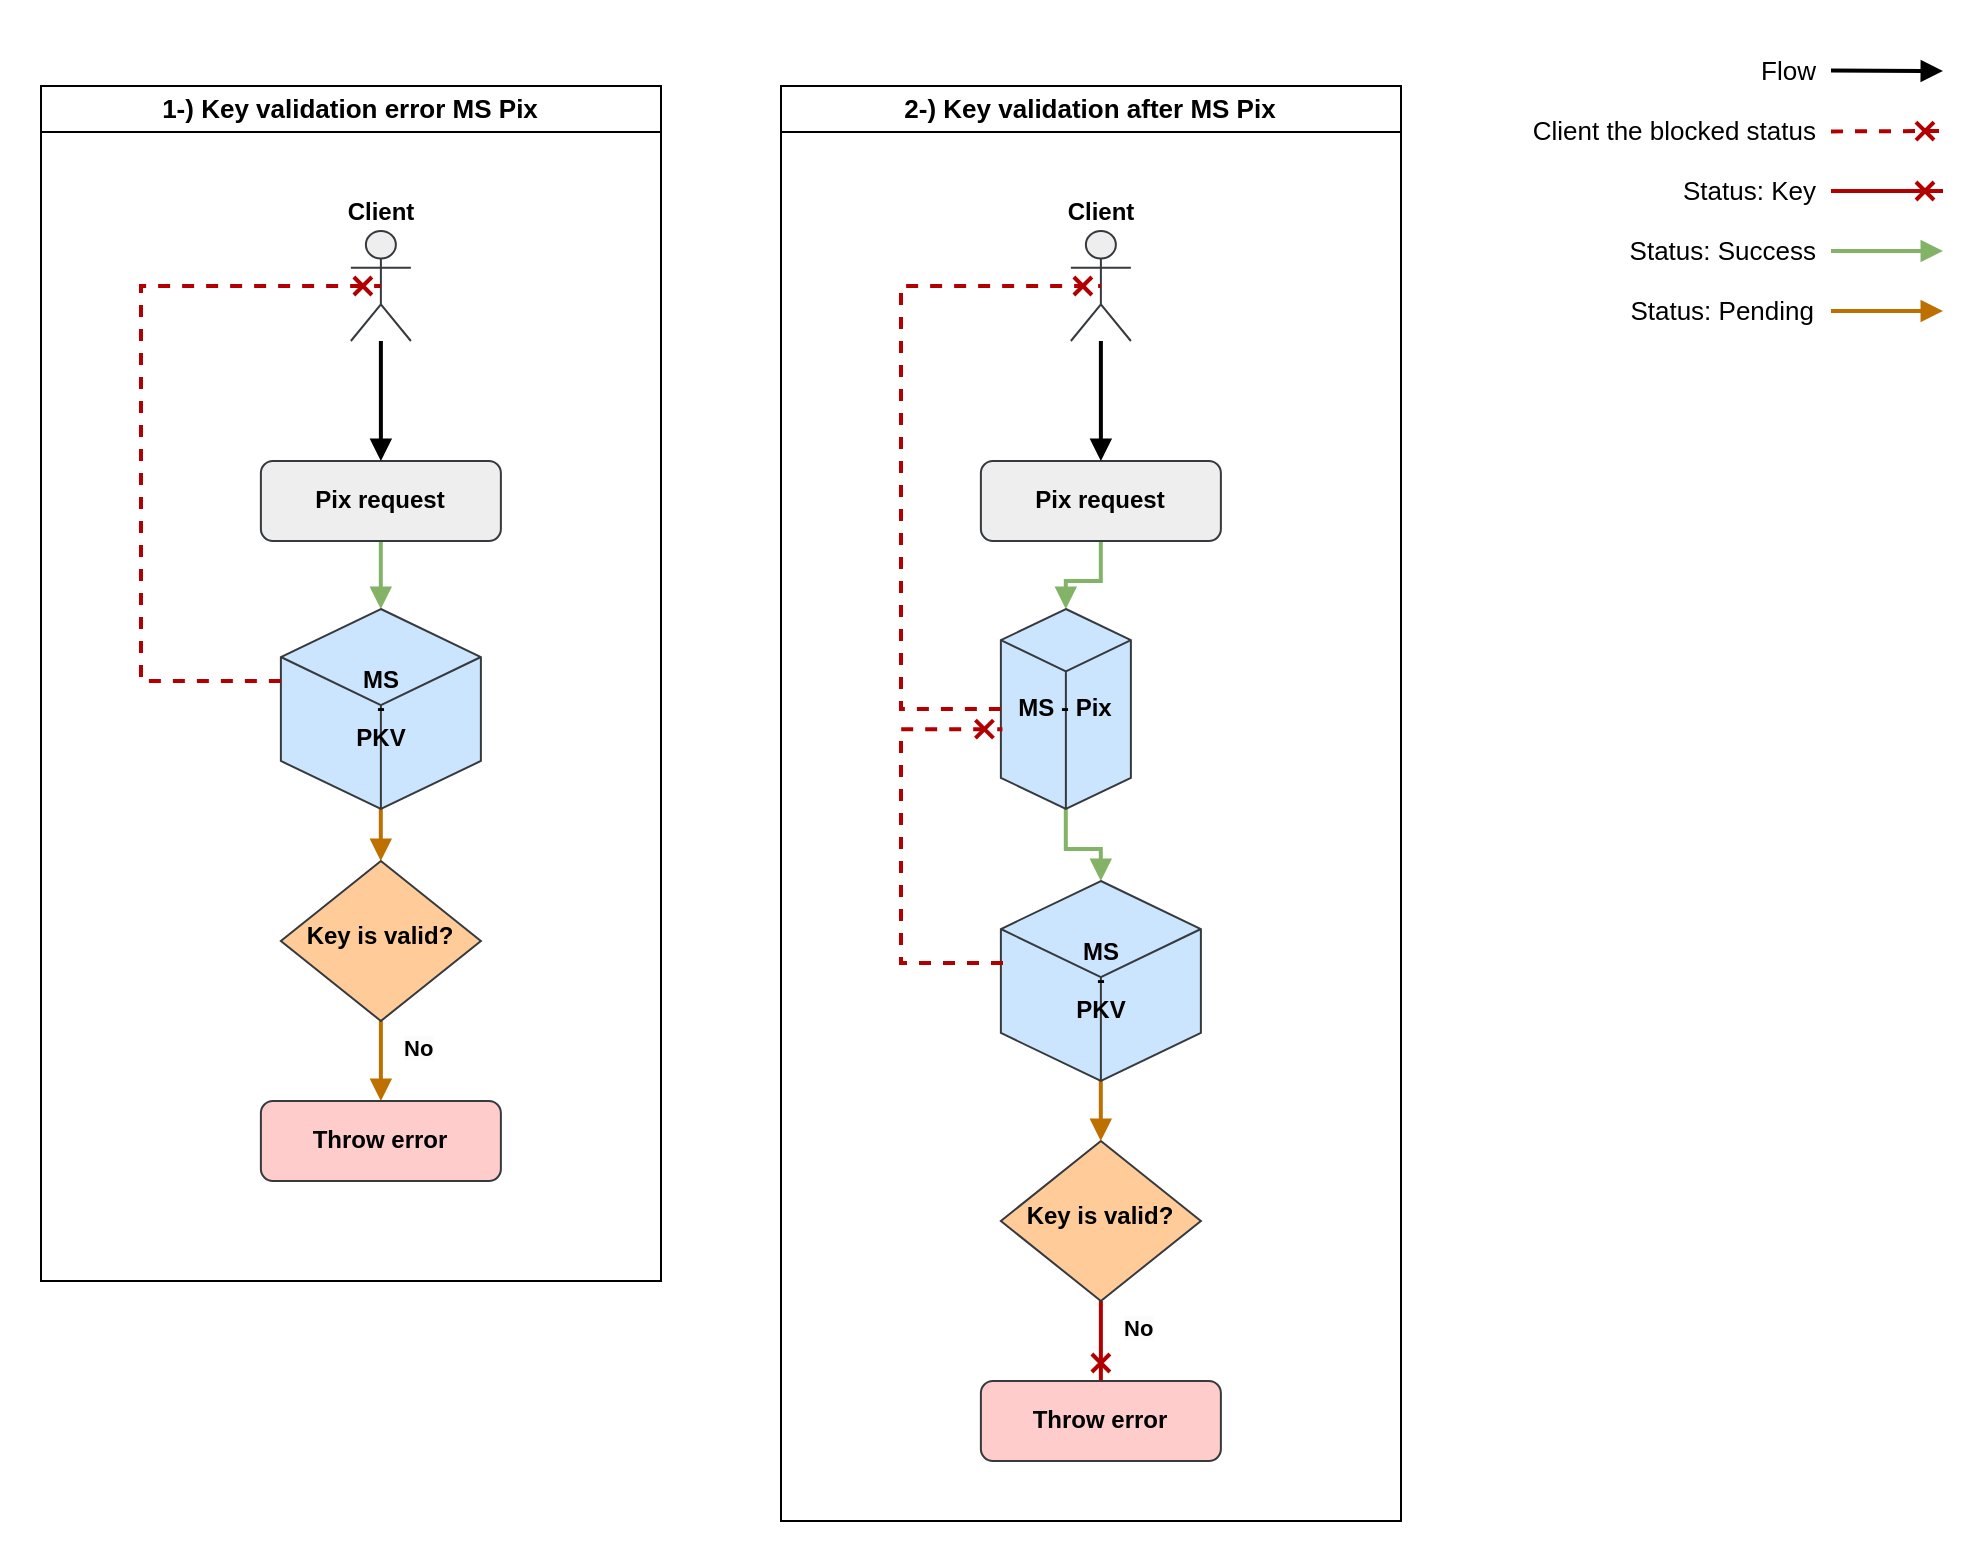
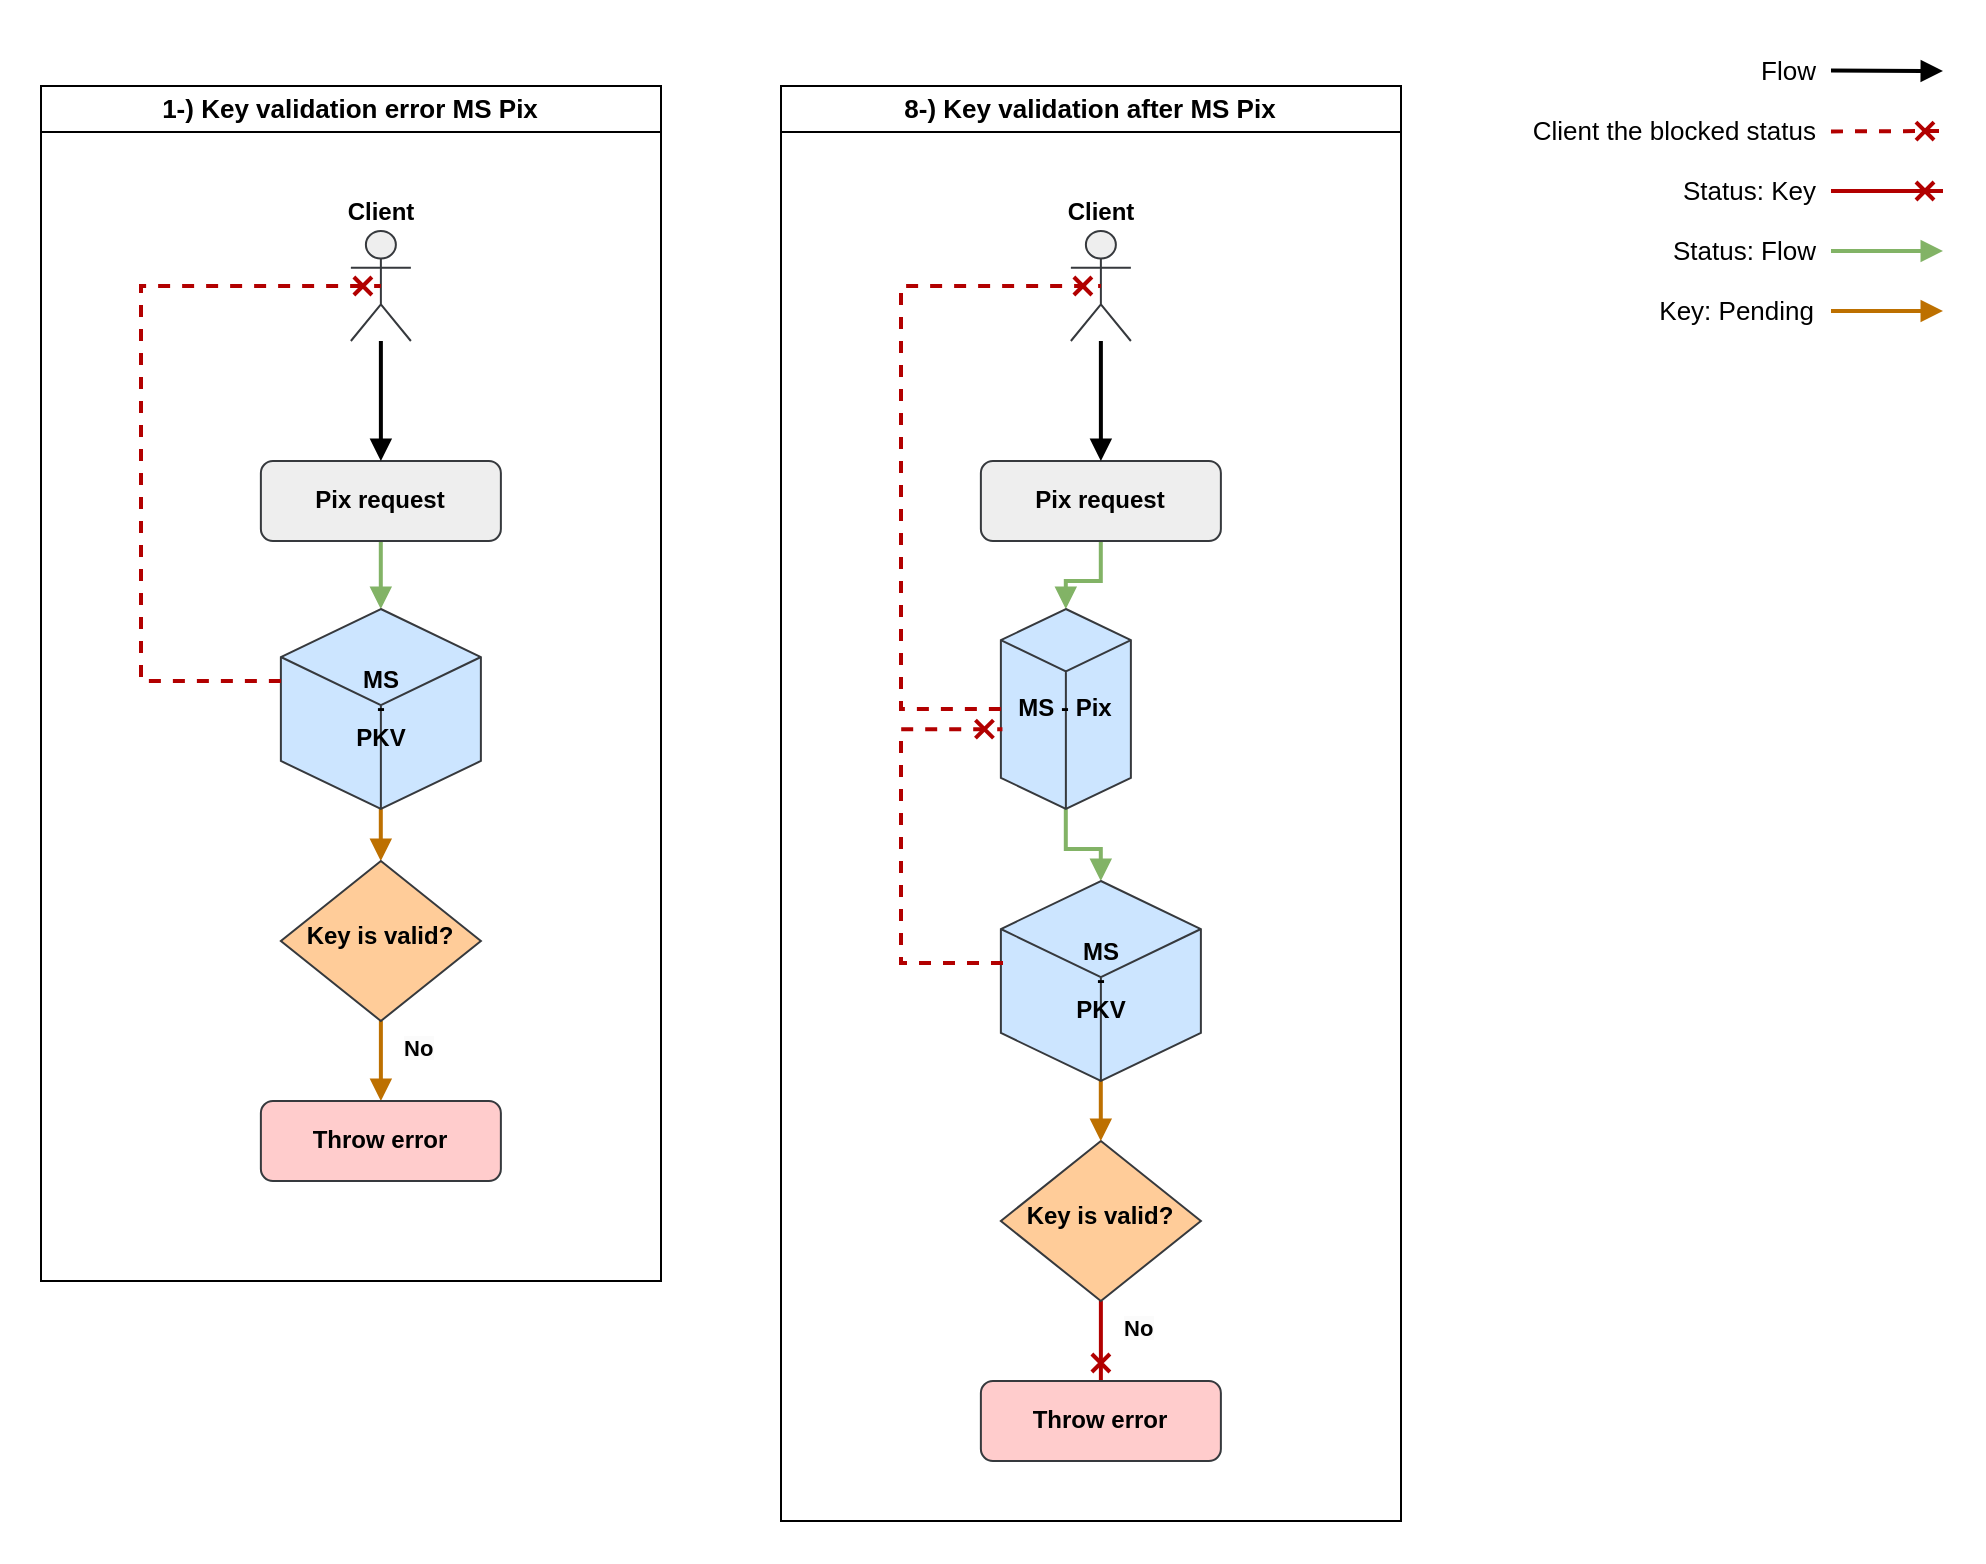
node "2-) Key validation after MS Pix": label "2-) Key validation after MS Pix" -> "8-) Key validation after MS Pix"
node "Status: Success": label "Status: Success" -> "Status: Flow"
node "Status: Pending": label "Status: Pending" -> "Key: Pending"
